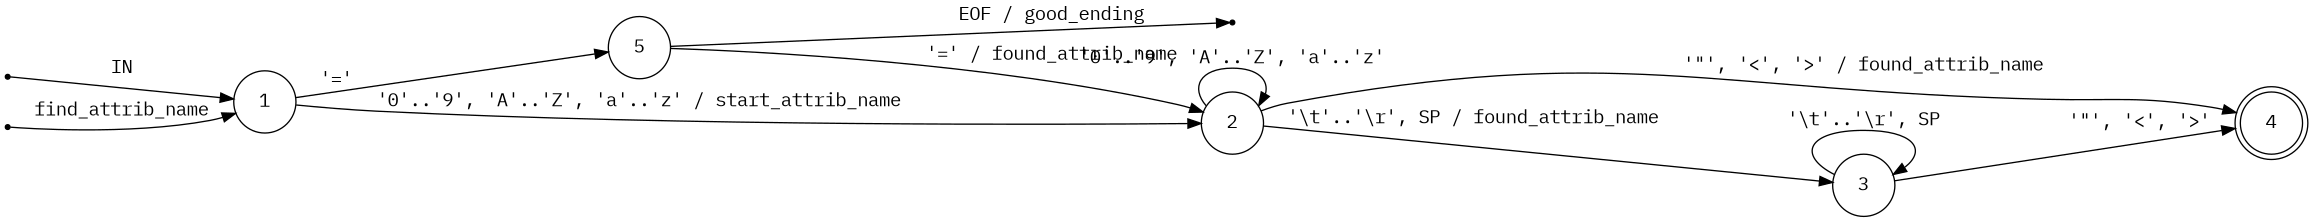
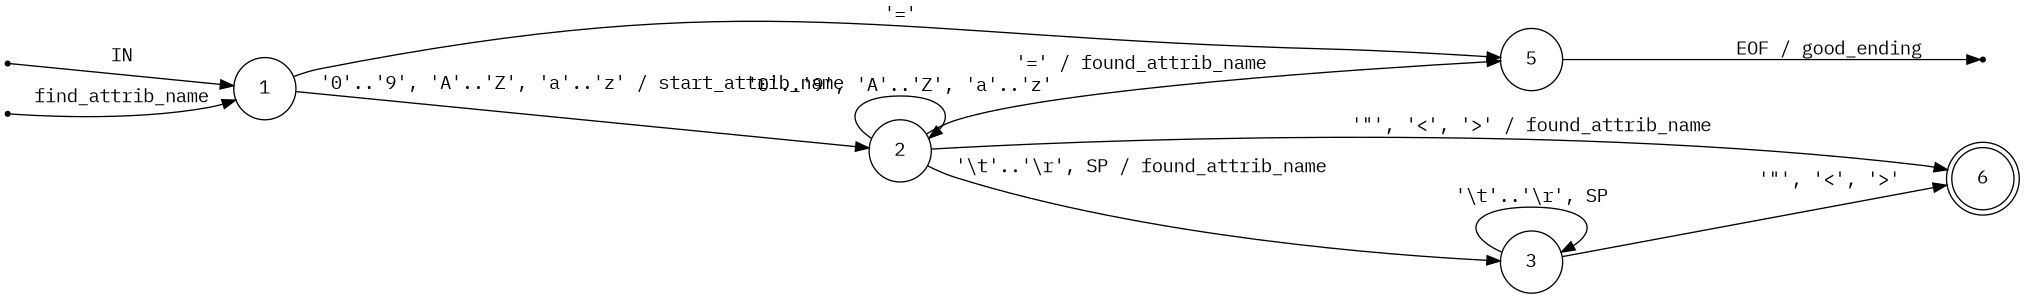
edge "5" -> "2": reversed
node "4": label "4" -> "6"
